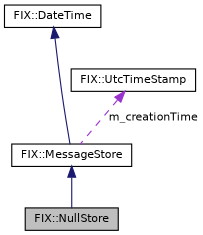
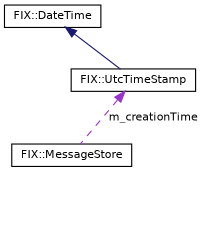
edge "FIX::MessageStore" -> "FIX::DateTime": now "FIX::UtcTimeStamp" -> "FIX::DateTime"
node "FIX::NullStore": removed
